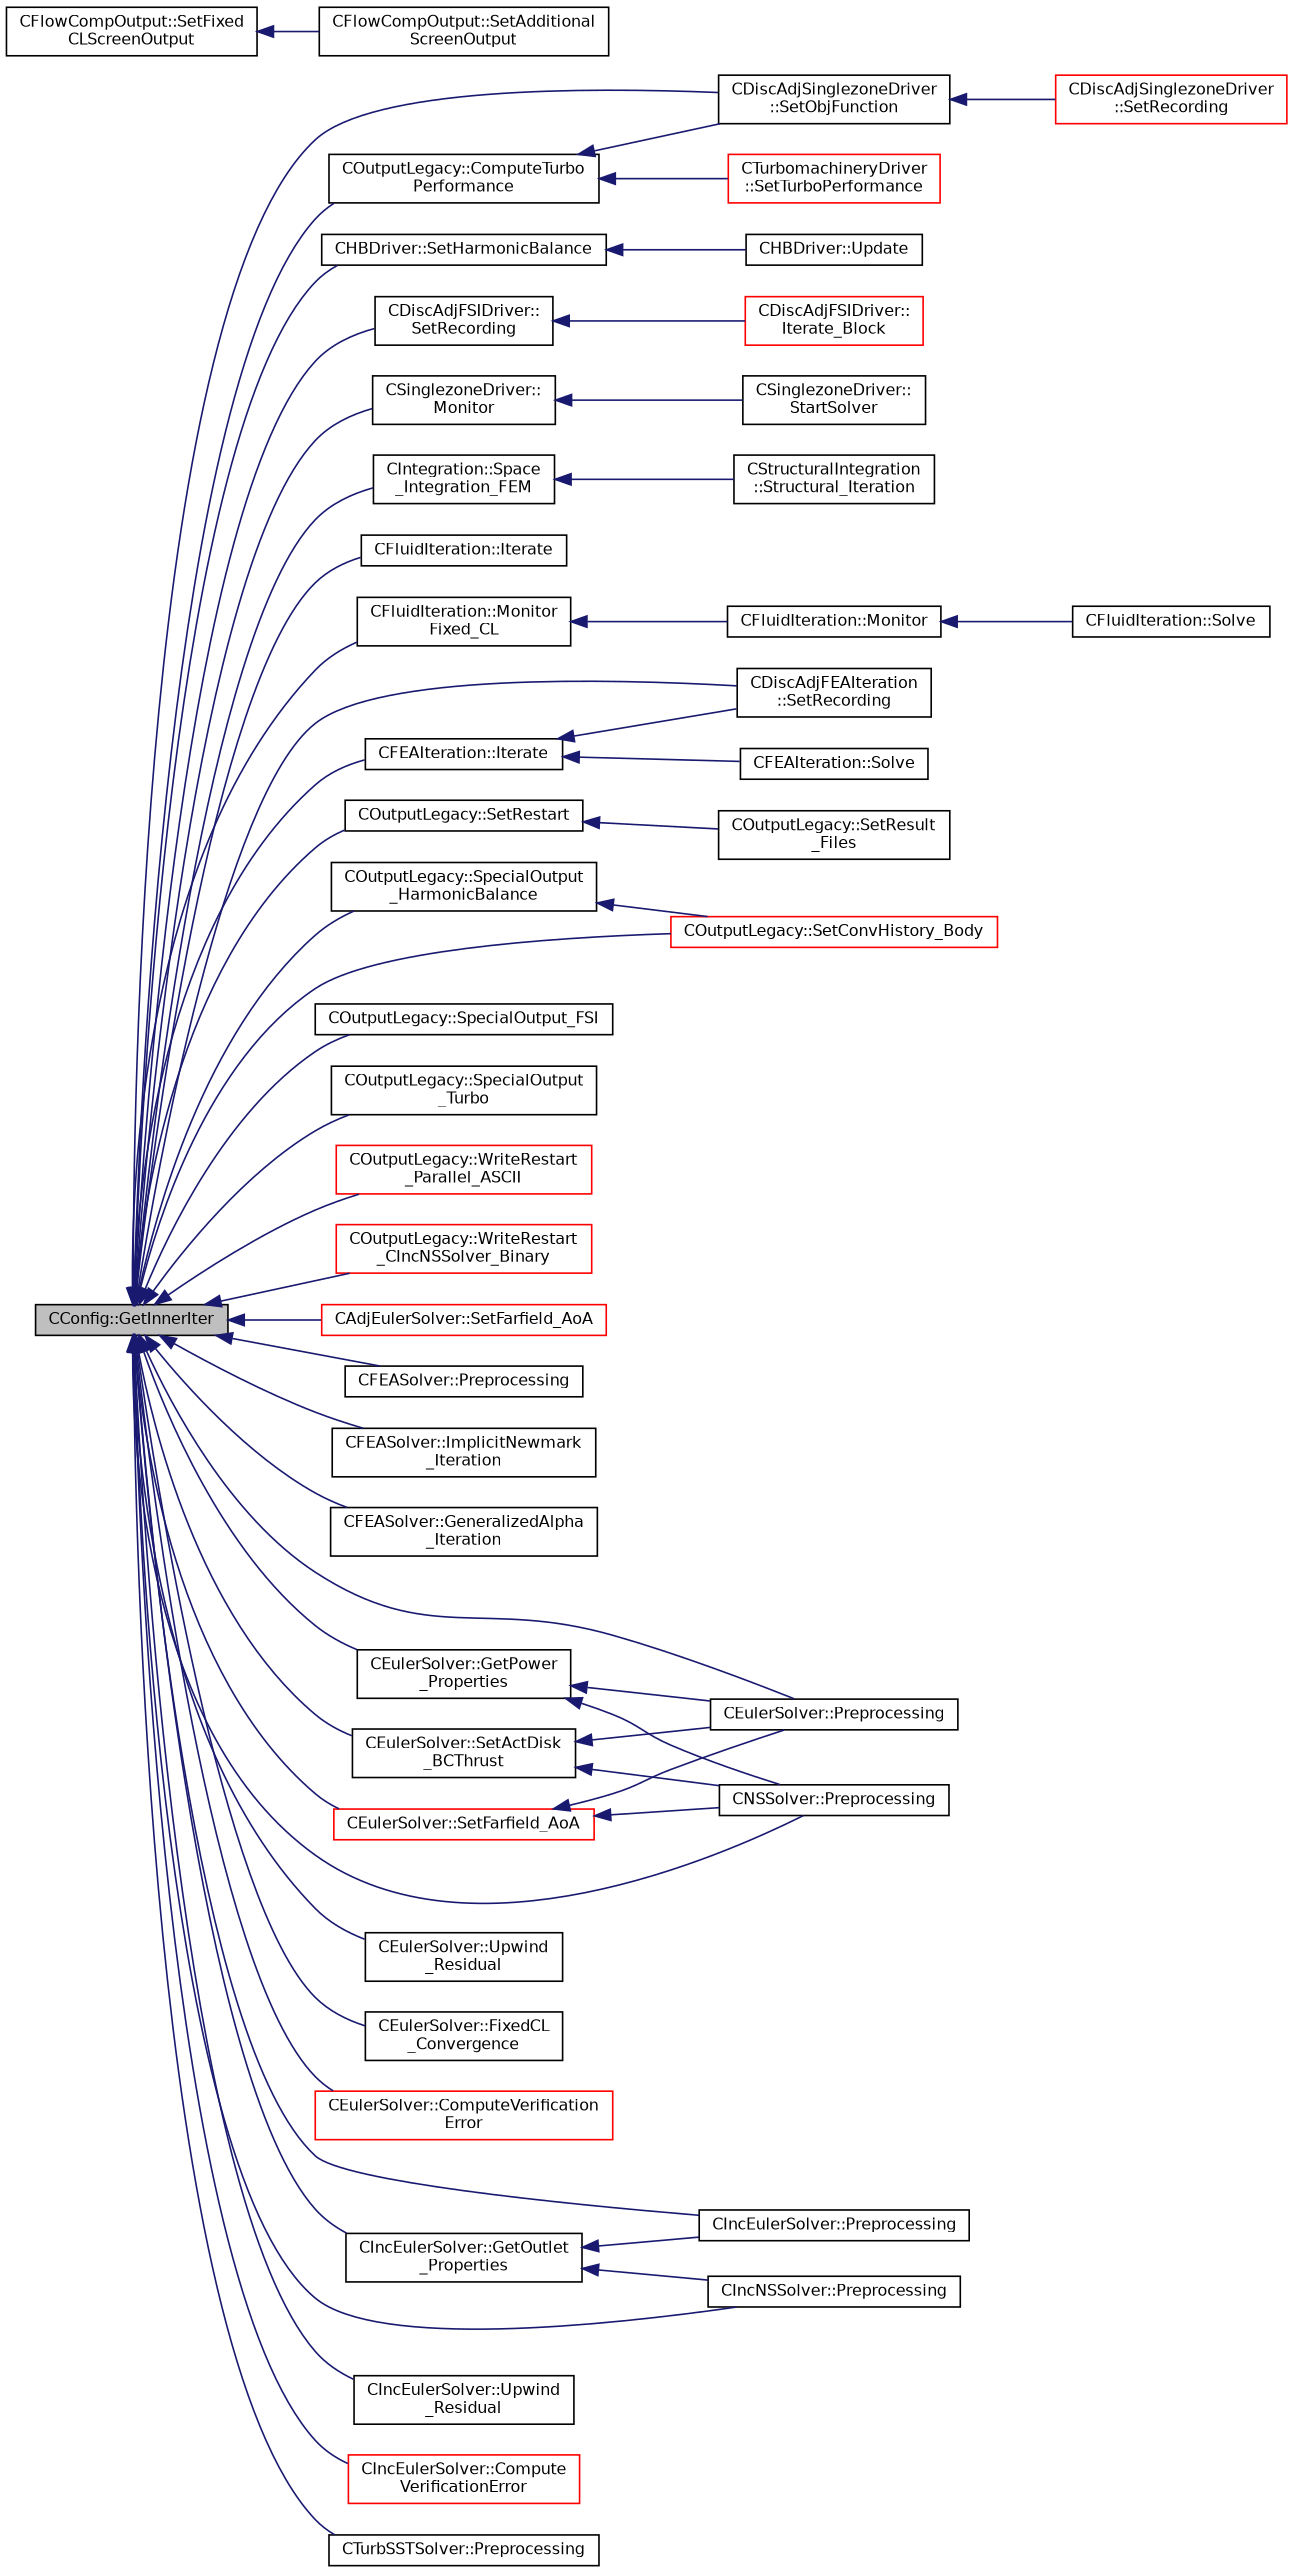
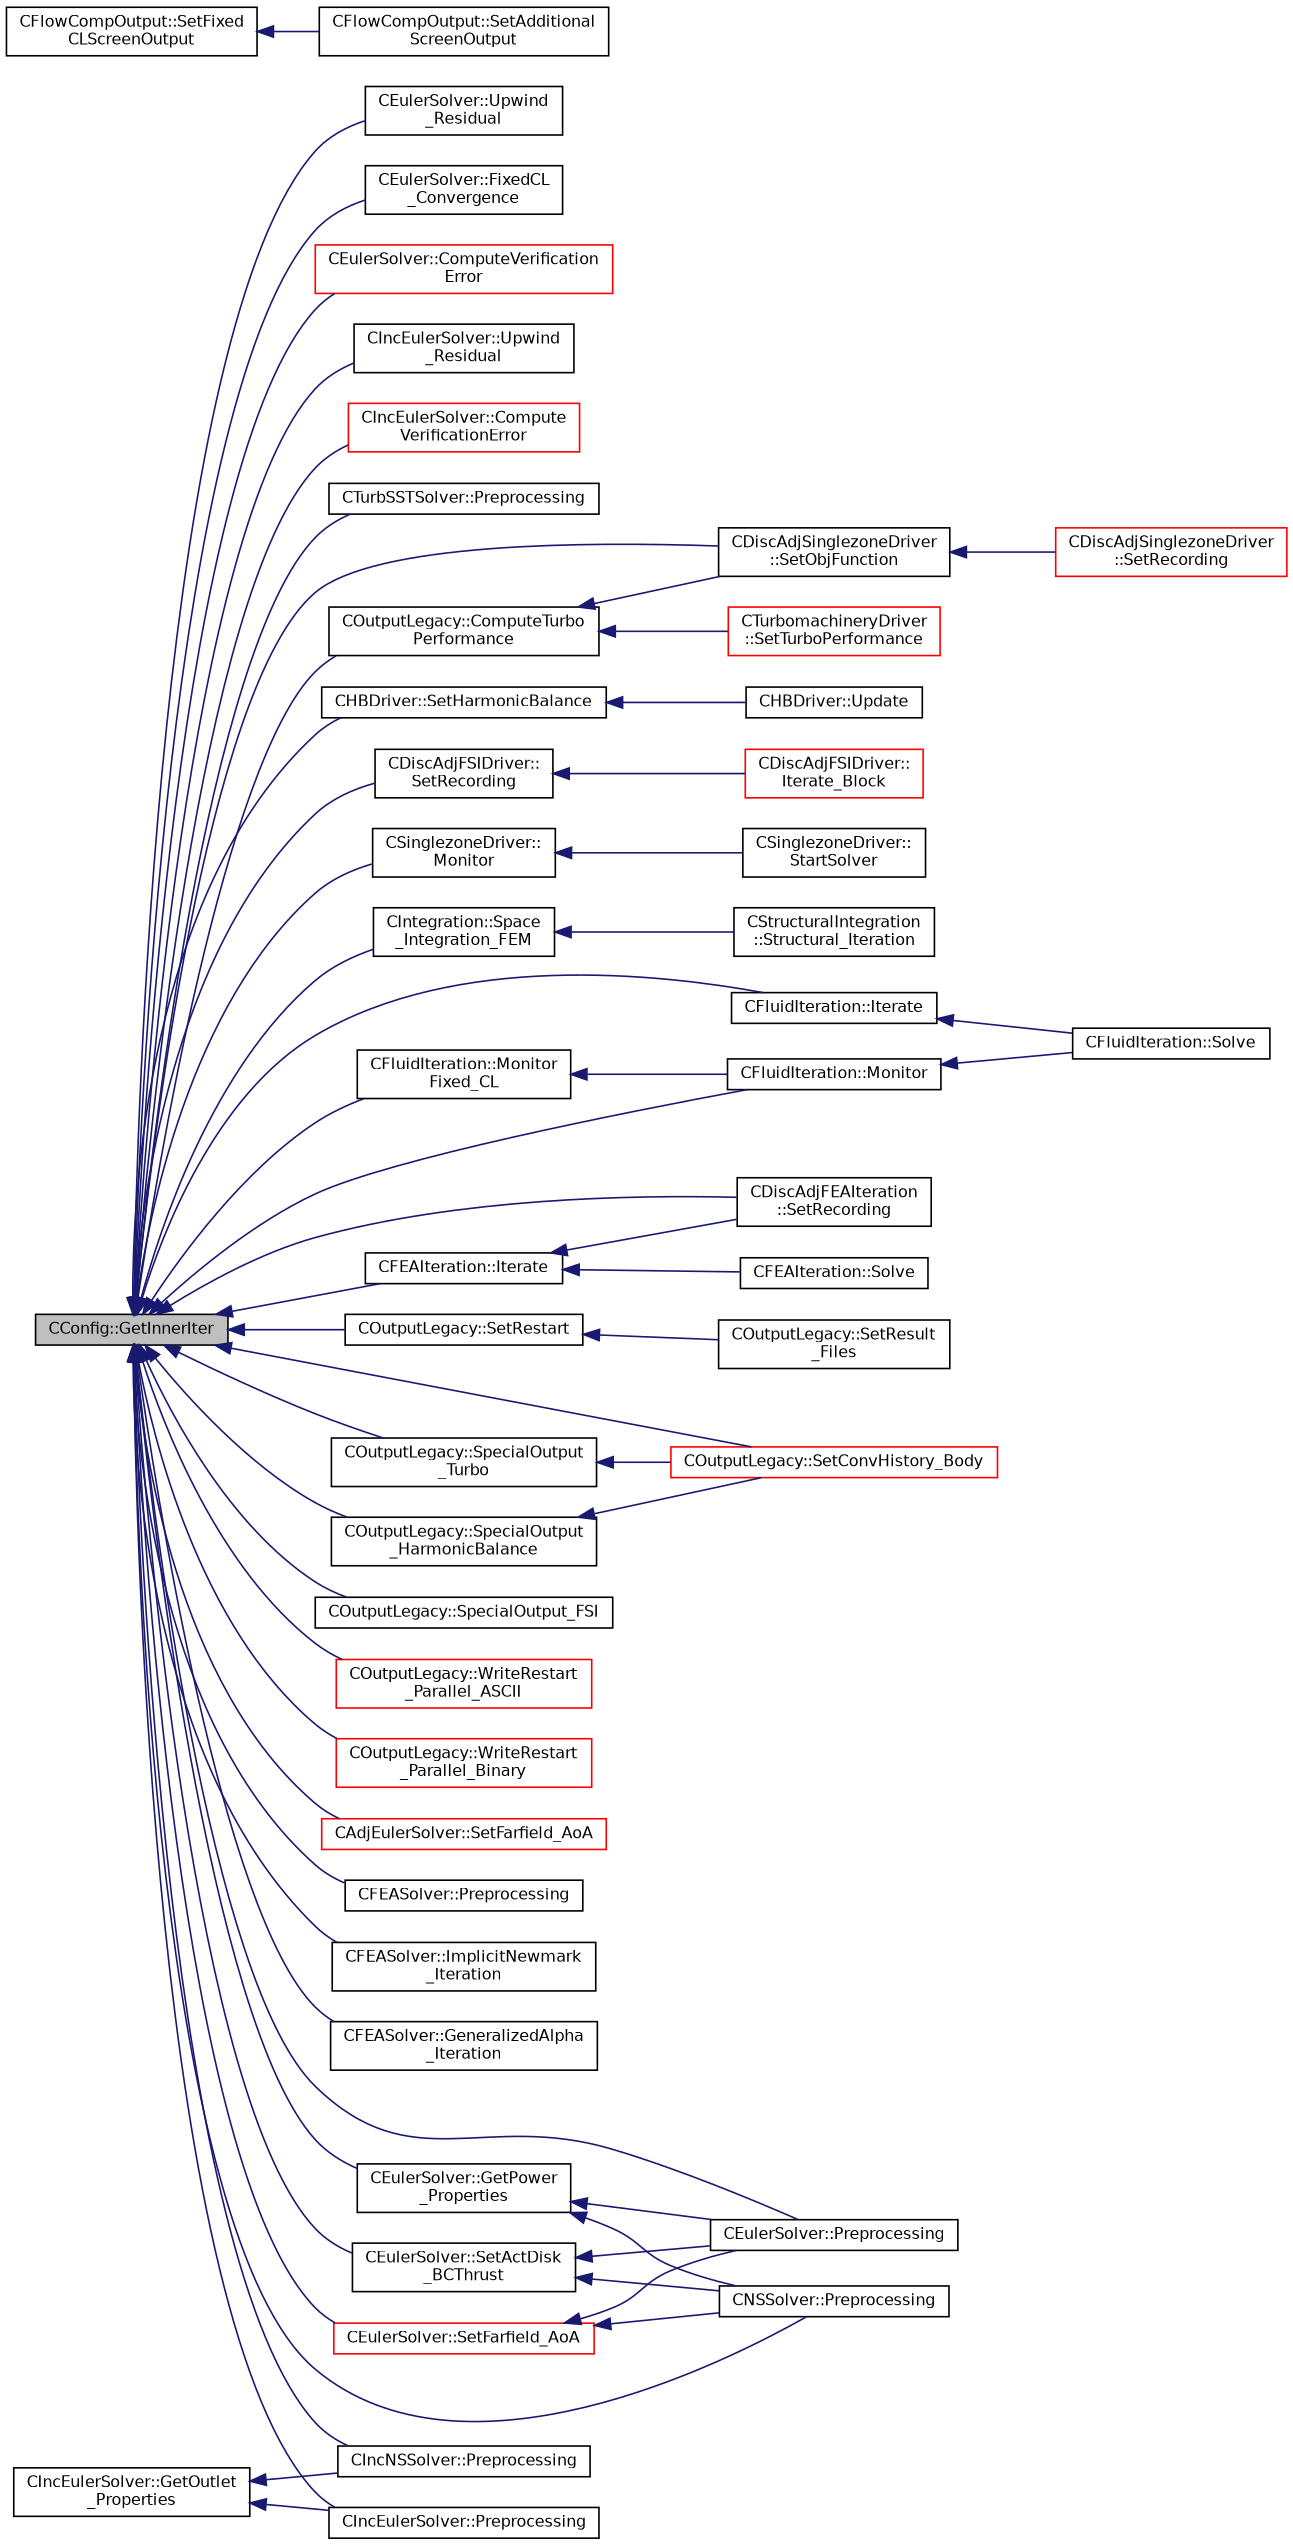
edge "CFluidIteration::Solve" -> "CFluidIteration::Iterate": added
node "COutputLegacy::WriteRestart _CIncNSSolver_Binary": label "COutputLegacy::WriteRestart _CIncNSSolver_Binary" -> "COutputLegacy::WriteRestart _Parallel_Binary"
edge "COutputLegacy::SetConvHistory_Body" -> "COutputLegacy::SpecialOutput _Turbo": added
edge "CIncEulerSolver::GetOutlet _Properties" -> "CConfig::GetInnerIter": now "CFluidIteration::Monitor" -> "CConfig::GetInnerIter"
